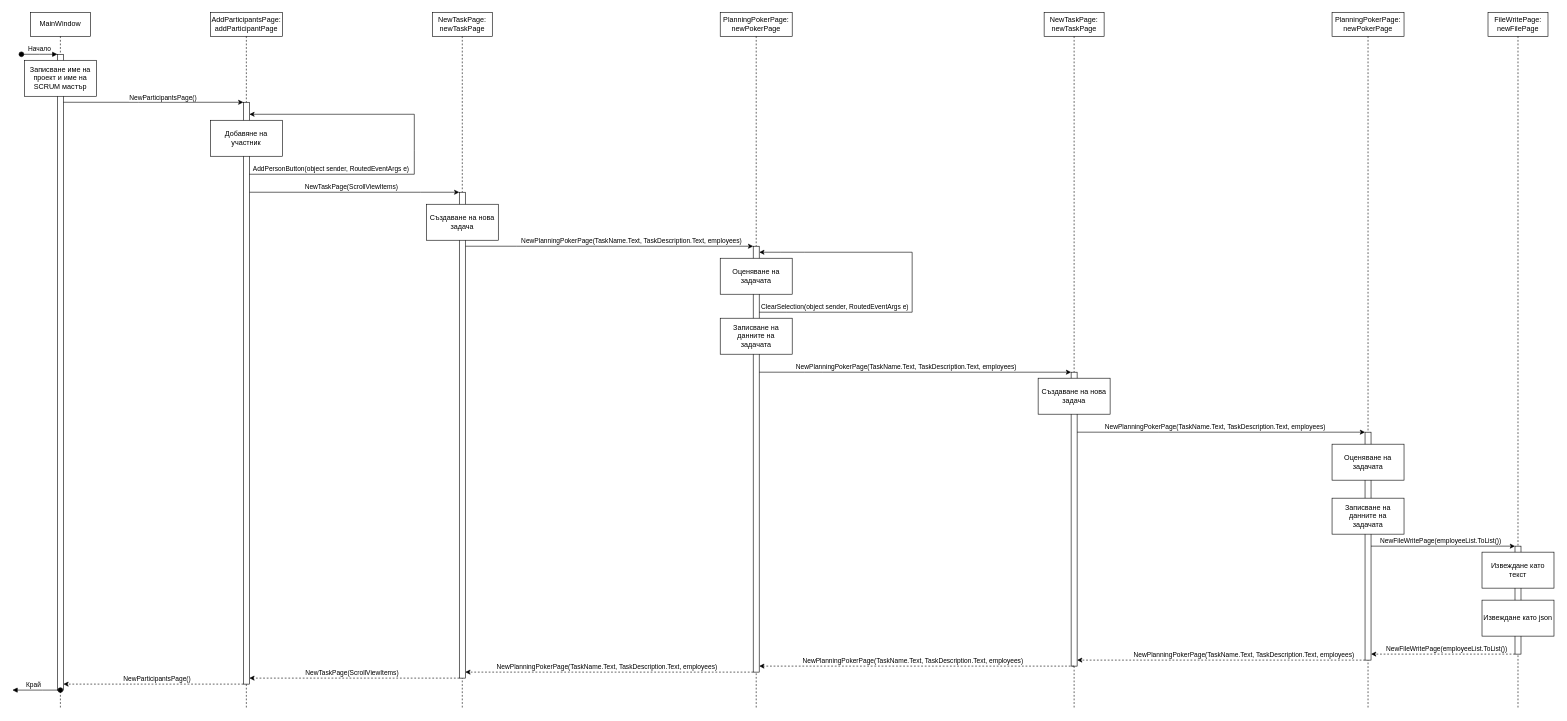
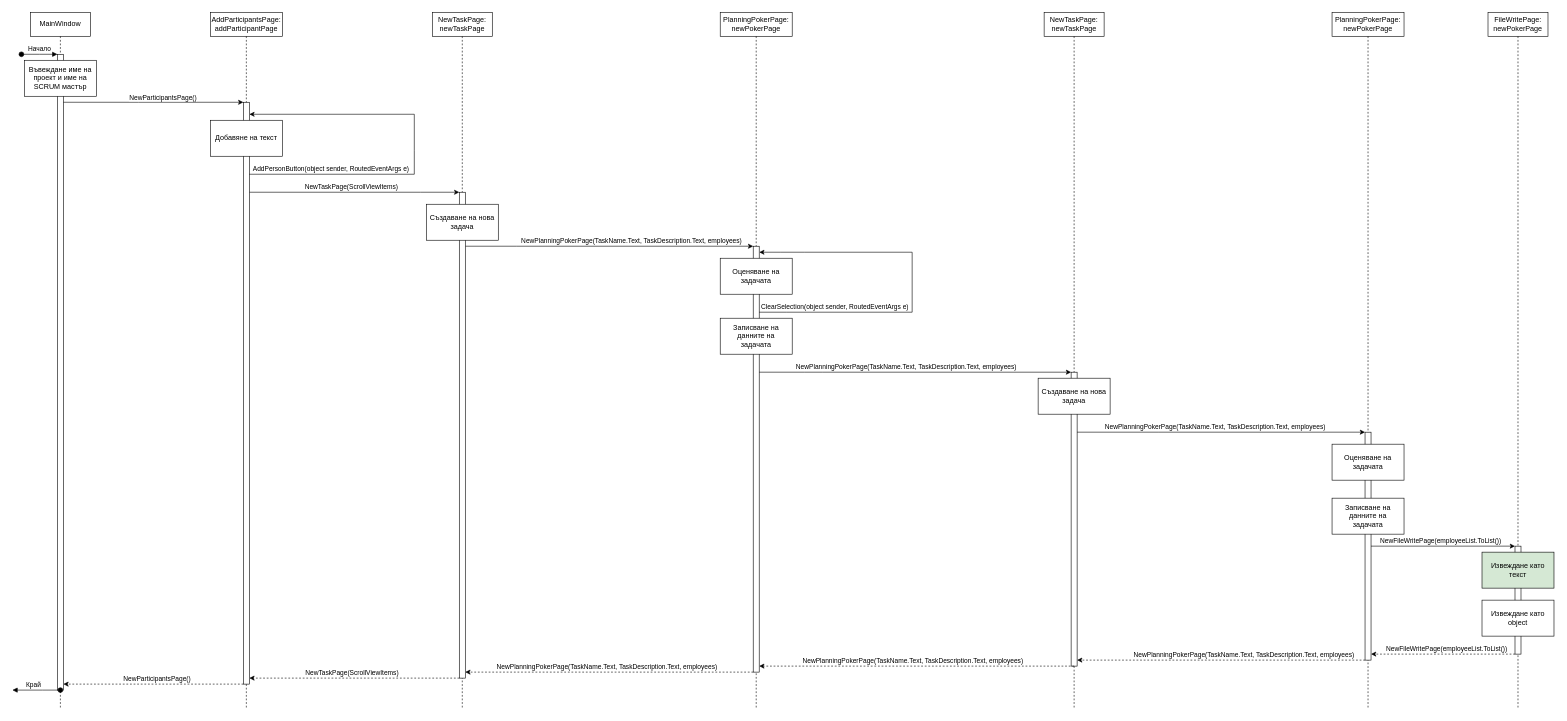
node "FileWritePage: newFilePage": label "FileWritePage: newFilePage" -> "FileWritePage: newPokerPage"
node "Записване име на проект и име на SCRUM мастър": label "Записване име на проект и име на SCRUM мастър" -> "Въвеждане име на проект и име на SCRUM мастър"
node "Добавяне на участник": label "Добавяне на участник" -> "Добавяне на текст"
node "Извеждане като текст": fillcolor #ffffff -> #d5e8d4
node "Извеждане като json": label "Извеждане като json" -> "Извеждане като object"
